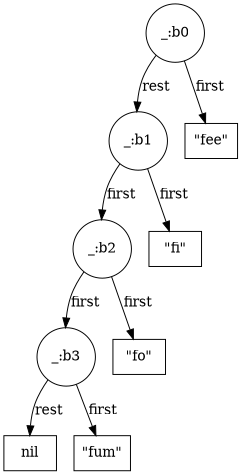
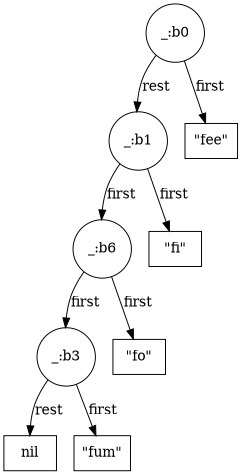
node "_:b2": label "_:b2" -> "_:b6"
